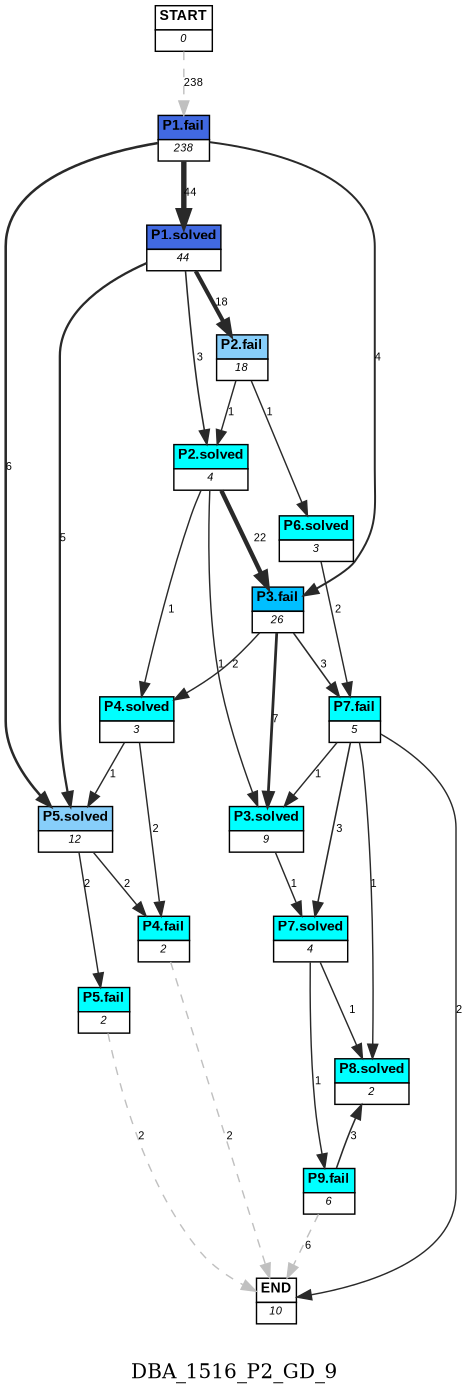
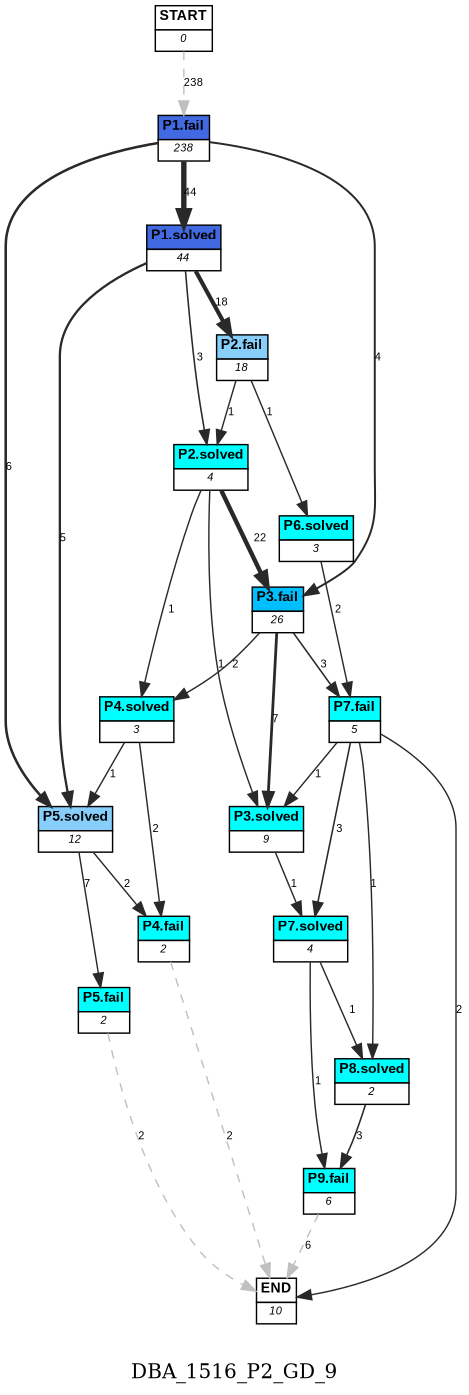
edge "P5.solved" -> "P5.fail": label "2" -> "7"
edge "P9.fail" -> "P8.solved": reversed
